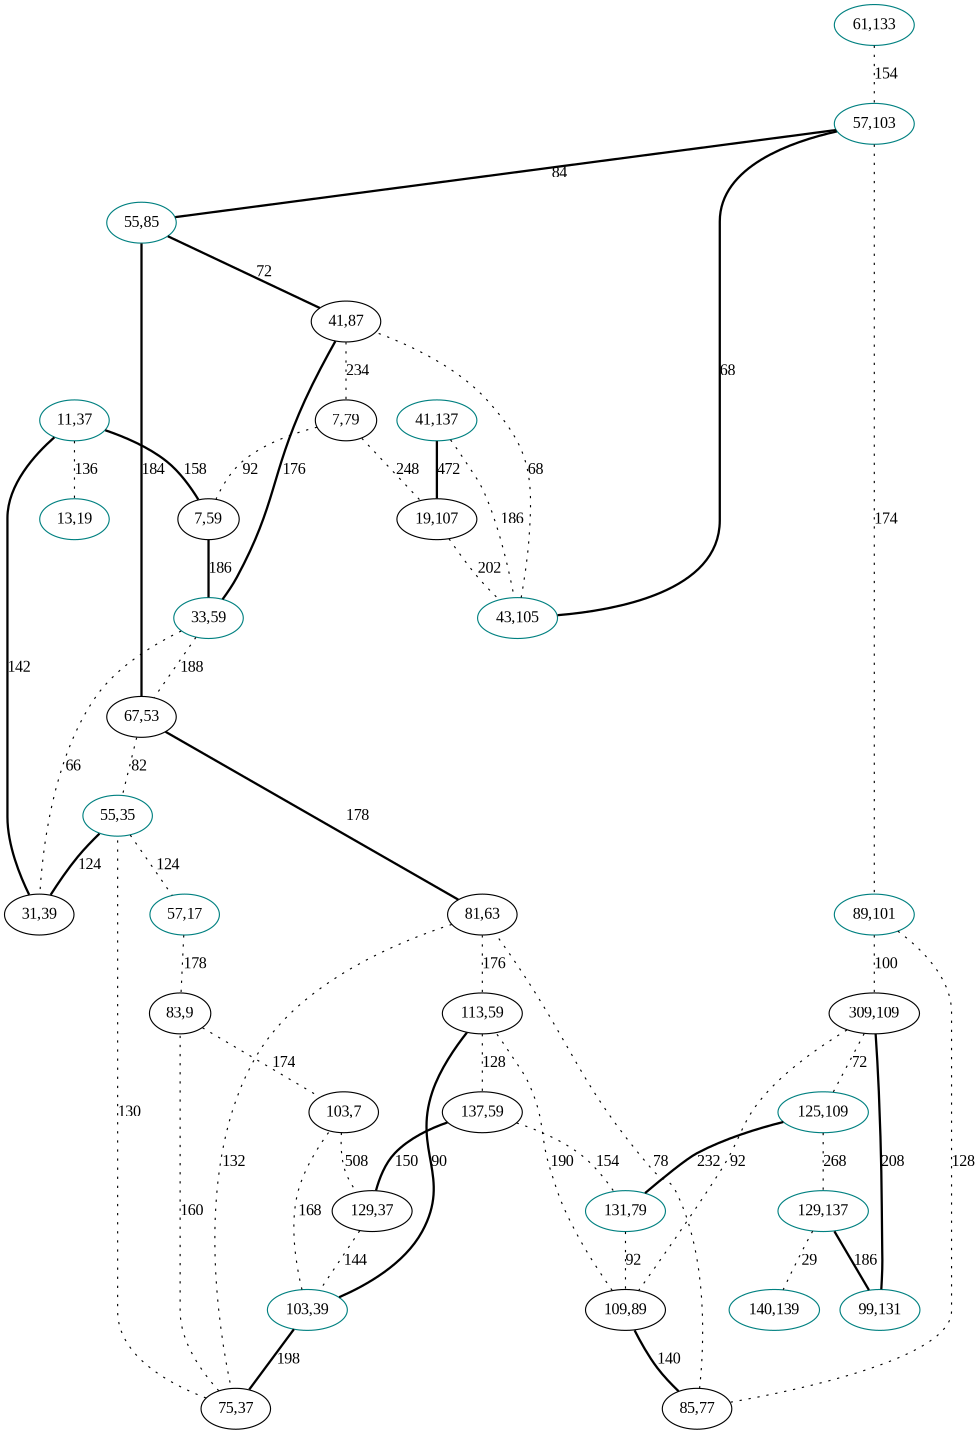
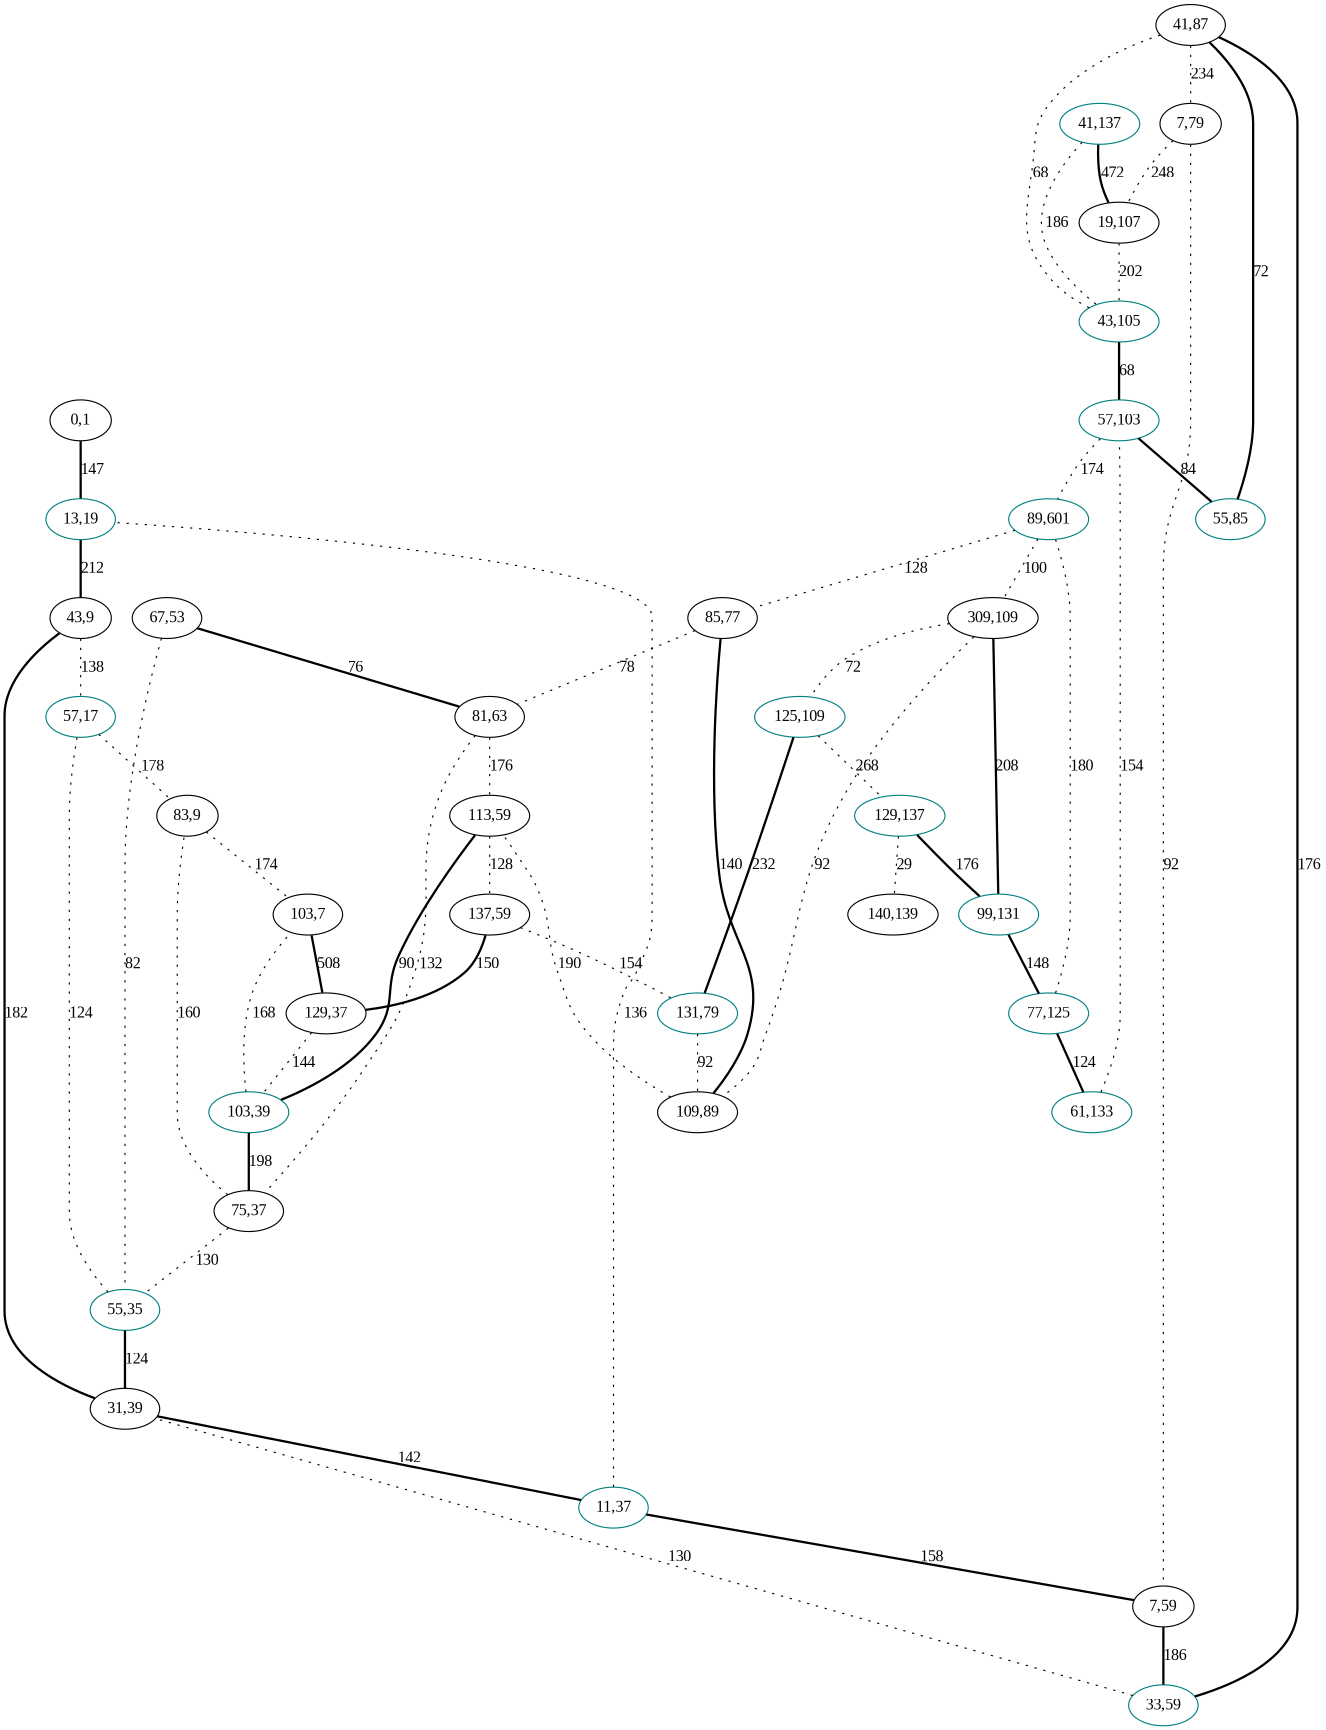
node "0,1": added
edge "55,85" -- "67,53": removed, label "184"
node "43,9": added
edge "33,59" -- "67,53": removed, label "188"
edge "33,59" -- "31,39": label "66" -> "130"
edge "67,53" -- "81,63": label "178" -> "76"
node "89,101": label "89,101" -> "89,601"
node "77,125": added
edge "103,7" -- "129,37": style dotted -> bold
edge "129,137" -- "99,131": label "186" -> "176"
node "140,139": color teal -> black
